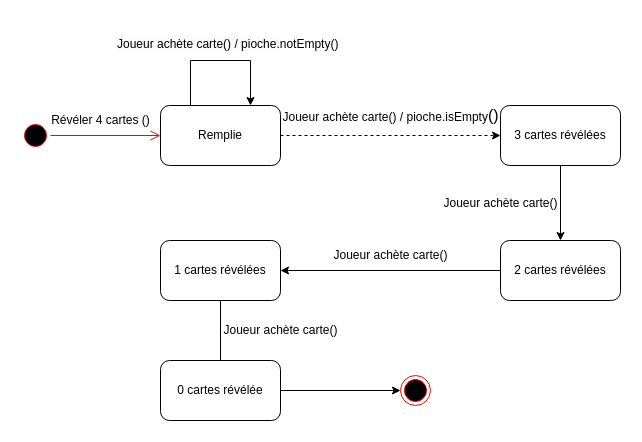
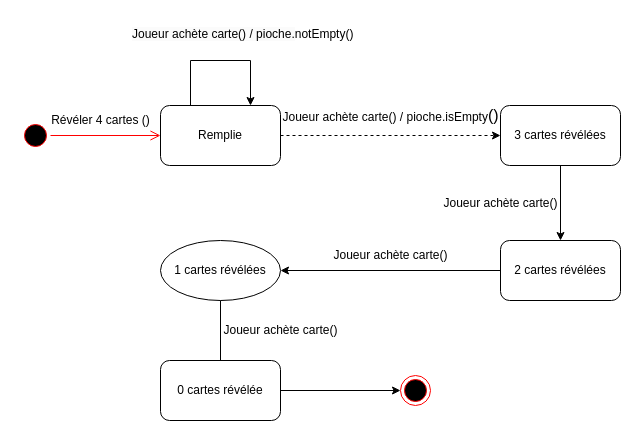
node "Joueur achète carte() / pioche.notEmpty()": moved (241, 51) -> (256, 41)
node "1 cartes révélées": shape rounded rectangle -> ellipse
